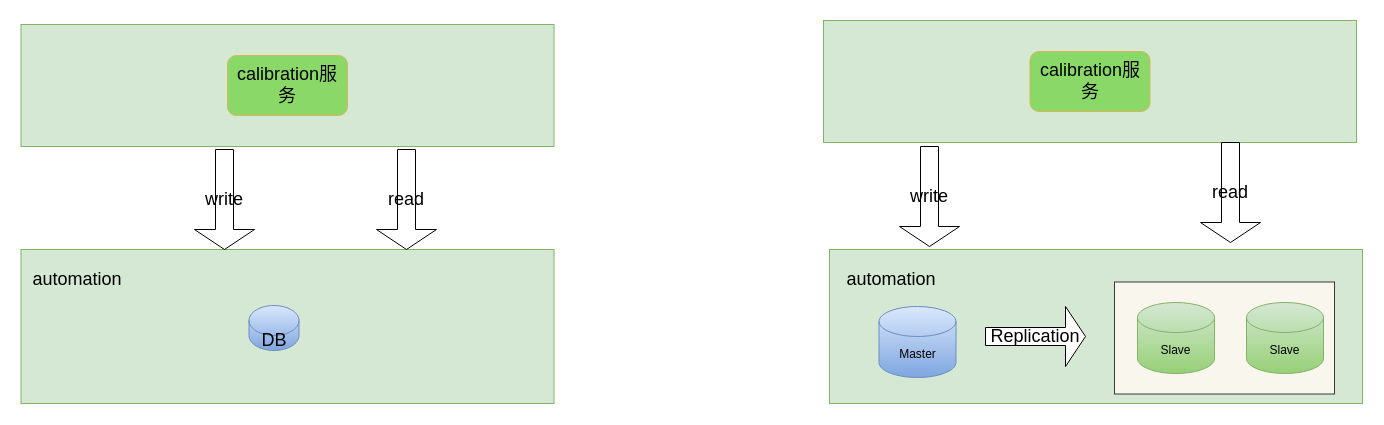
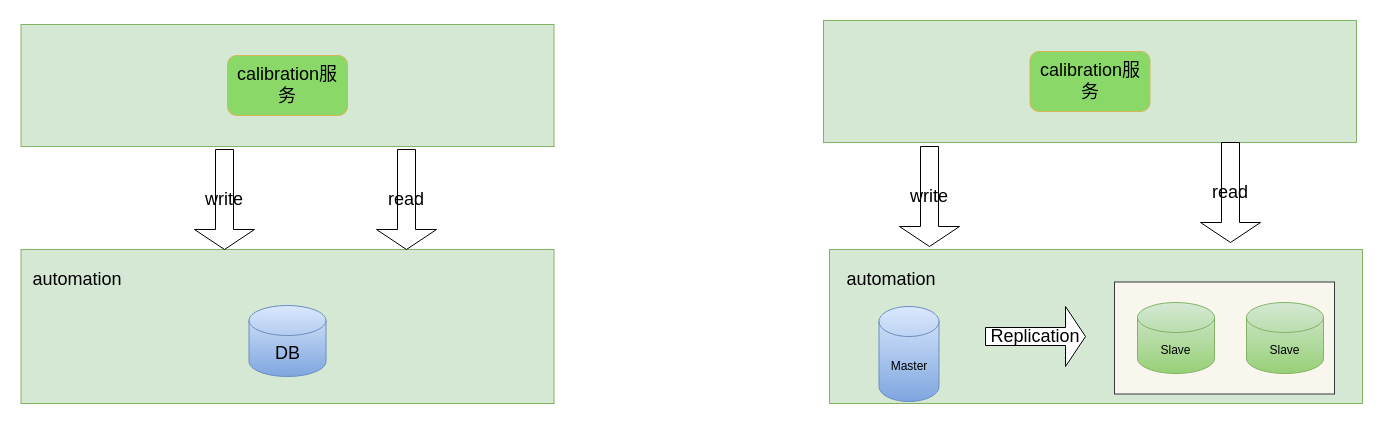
node "DB": size 50x45 -> 77x71
node "Master": size 77x71 -> 60x95
